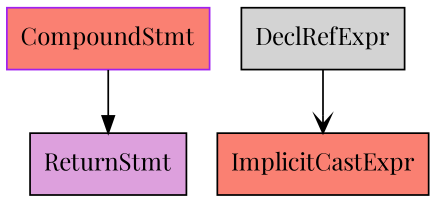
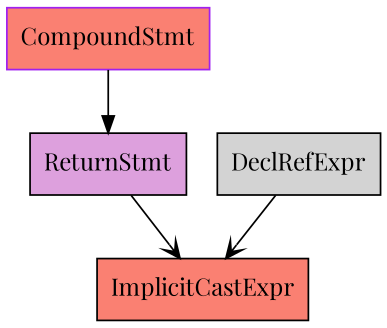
edge "ReturnStmt" -> "ImplicitCastExpr": added
